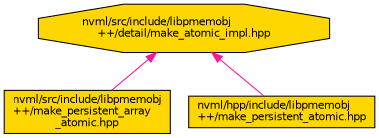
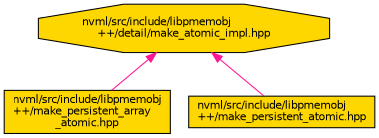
node "nvml/hpp/include/libpmemobj ++/make_persistent_atomic.hpp": label "nvml/hpp/include/libpmemobj ++/make_persistent_atomic.hpp" -> "nvml/src/include/libpmemobj ++/make_persistent_atomic.hpp"
